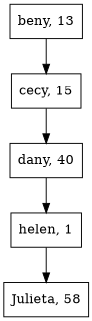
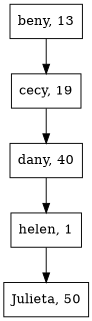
node "cecy, 15": label "cecy, 15" -> "cecy, 19"
node "Julieta, 58": label "Julieta, 58" -> "Julieta, 50"
